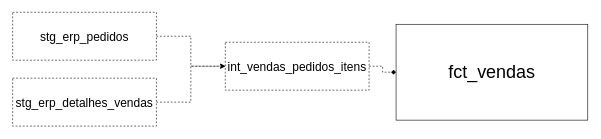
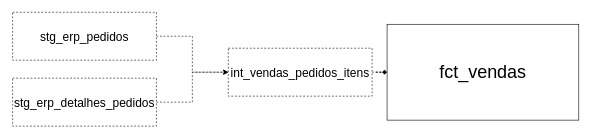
node "int_vendas_pedidos_itens": moved (297, 66) -> (300, 72)
node "fct_vendas": moved (492, 72) -> (483, 72)
node "stg_erp_detalhes_vendas": label "stg_erp_detalhes_vendas" -> "stg_erp_detalhes_pedidos"
